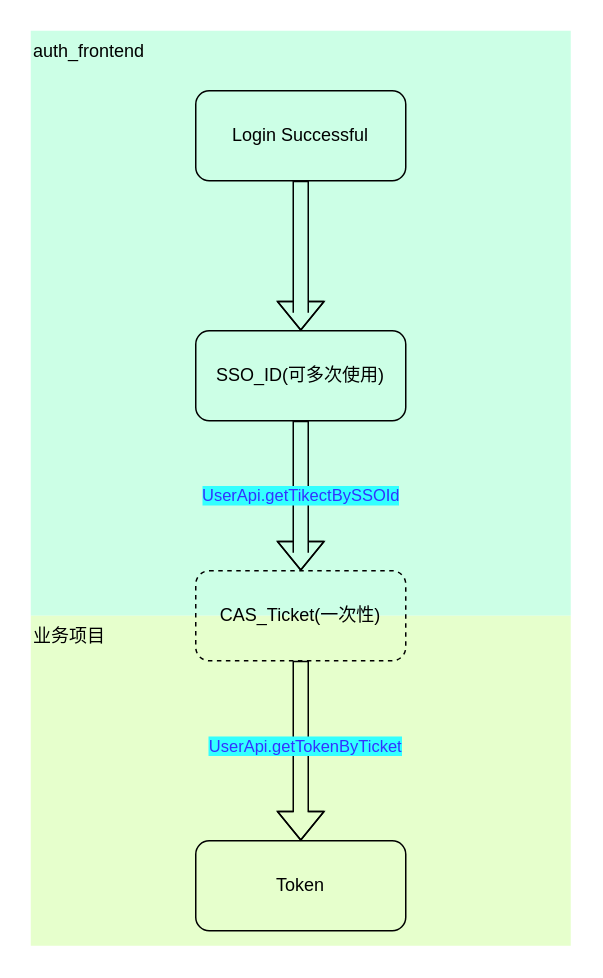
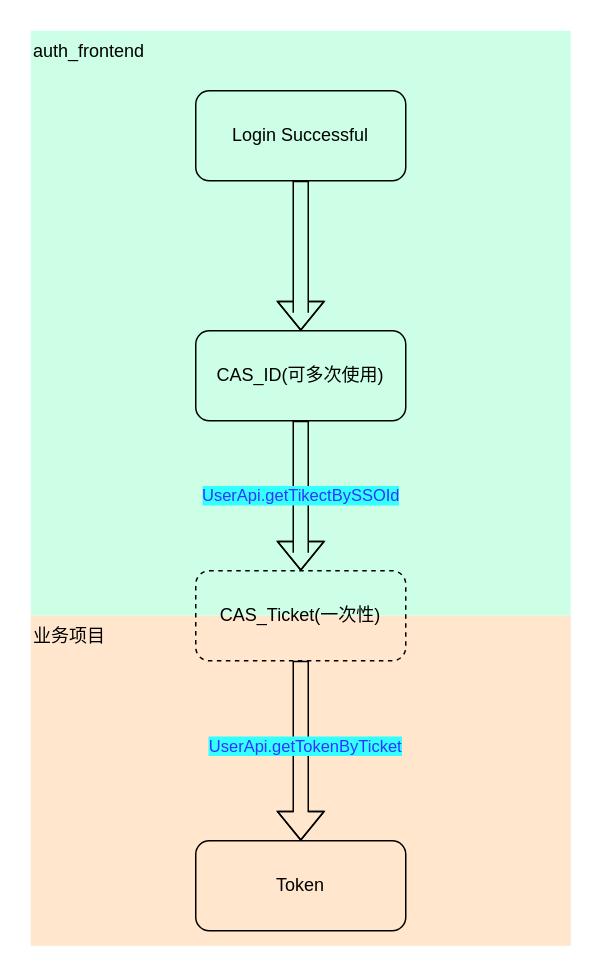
node "SSO_ID(可多次使用)": label "SSO_ID(可多次使用)" -> "CAS_ID(可多次使用)"
node "业务项目": fillcolor #e6ffcc -> #ffe6cc
